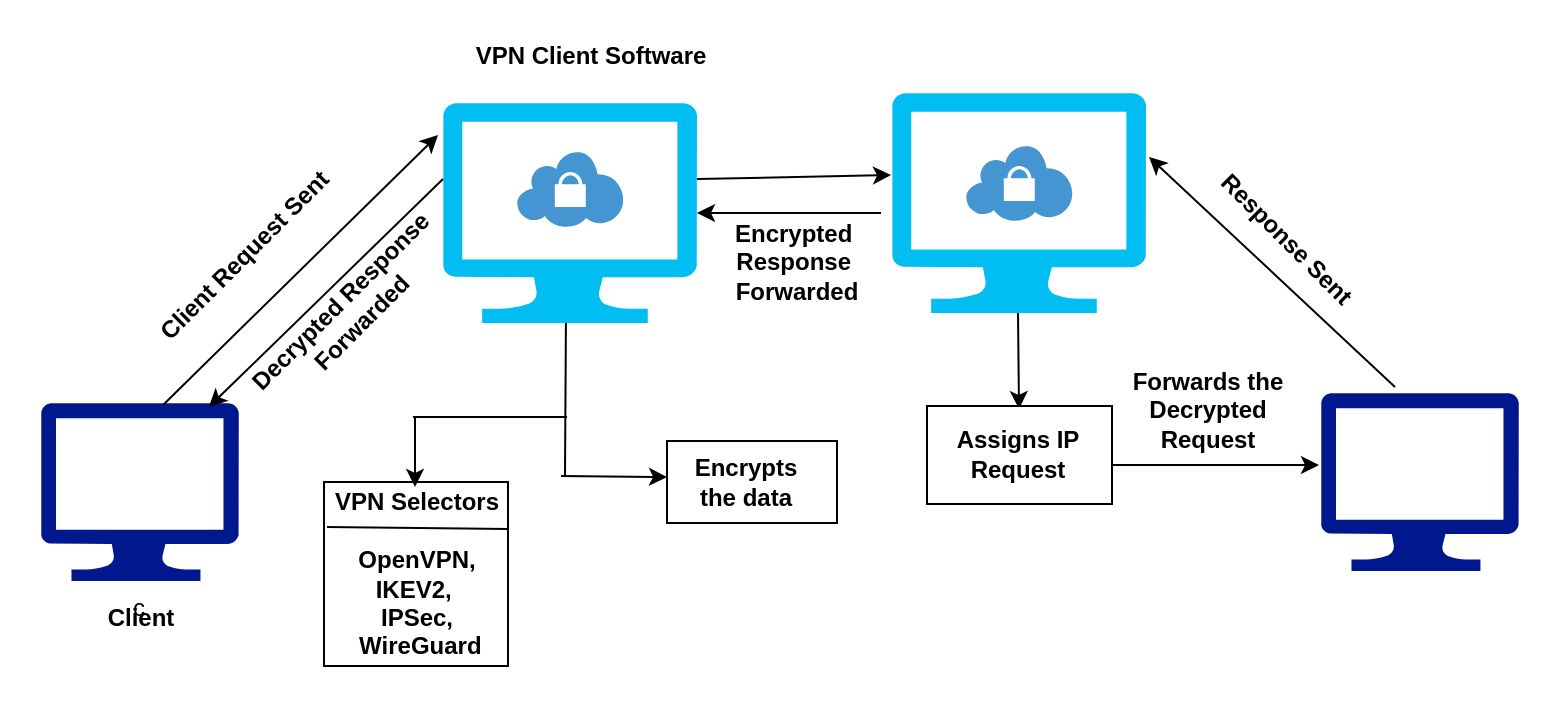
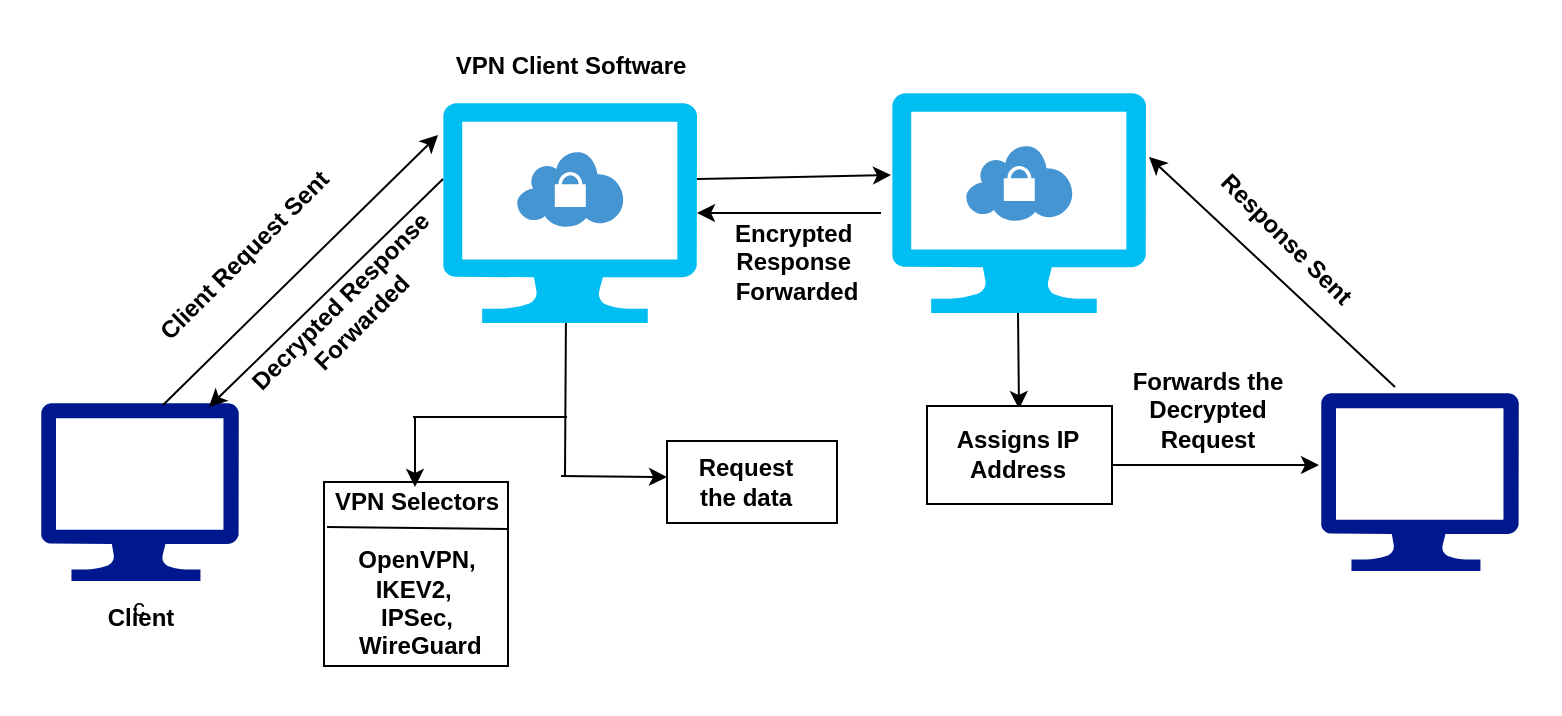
node "VPN Client Software": moved (590, 57) -> (570, 67)
node "Assigns IP Request": label "Assigns IP Request" -> "Assigns IP Address"
node "Encrypts the data": label "Encrypts the data" -> "Request the data"
